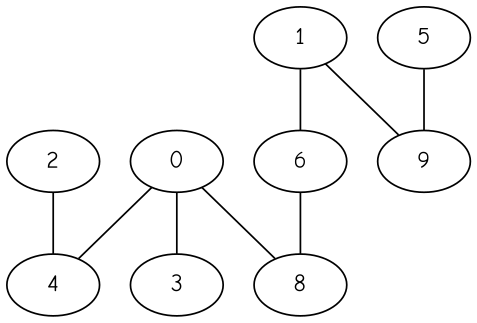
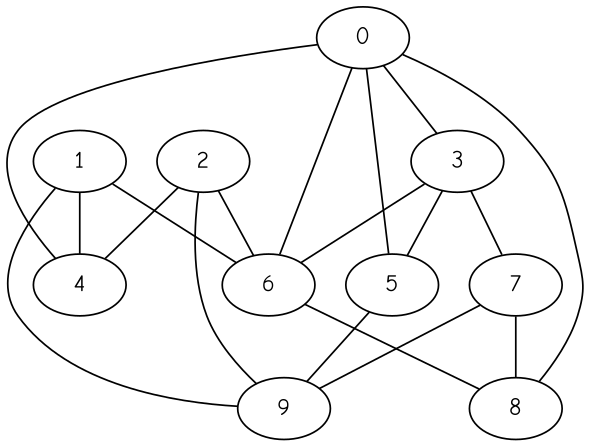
edge "0" -- "6": added
edge "0" -- "5": added
edge "1" -- "4": added
edge "2" -- "6": added
edge "3" -- "6": added
edge "3" -- "5": added
node "7": added
edge "2" -- "9": added
